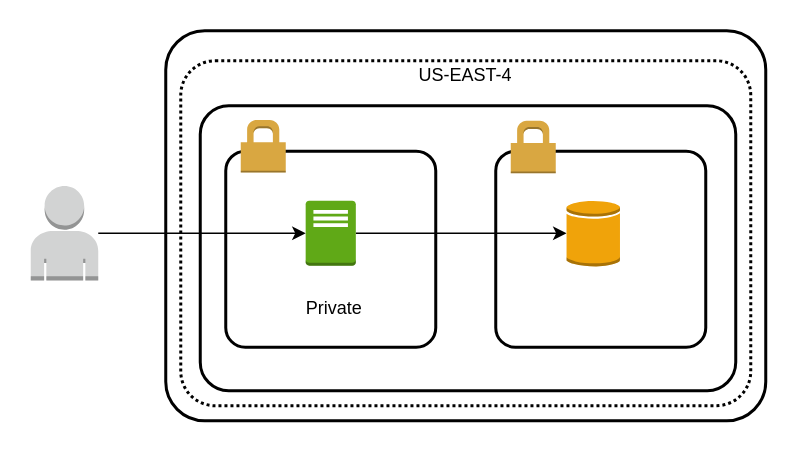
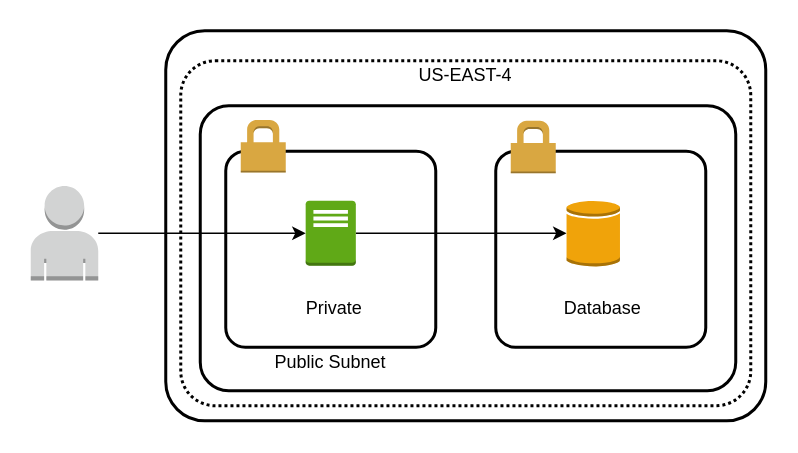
node "Database": added
node "Public Subnet": added
